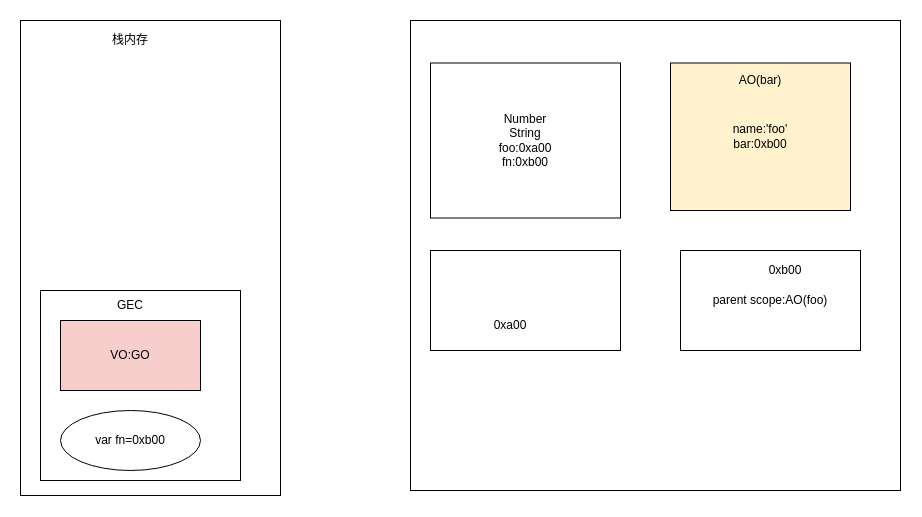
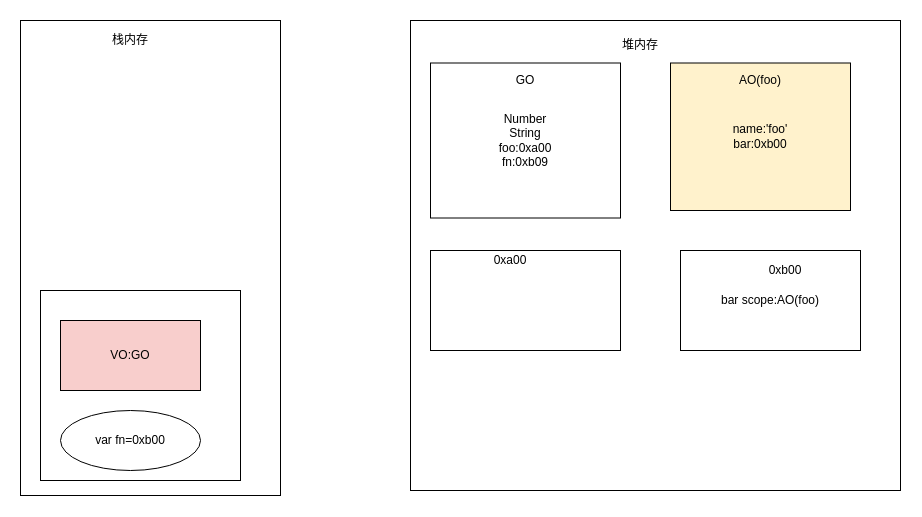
node "堆内存": added
node "GO": added
node "AO(bar)": label "AO(bar)" -> "AO(foo)"
node "Number String foo:0xa00 fn:0xb00": label "Number String foo:0xa00 fn:0xb00" -> "Number String foo:0xa00 fn:0xb09"
node "parent scope:AO(foo)": label "parent scope:AO(foo)" -> "bar scope:AO(foo)"
node "GEC": removed
node "0xa00": moved (511, 326) -> (511, 261)
